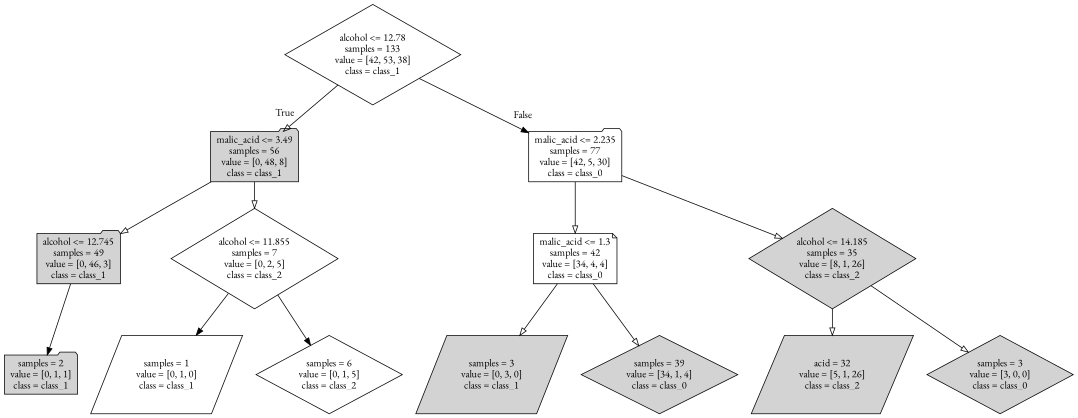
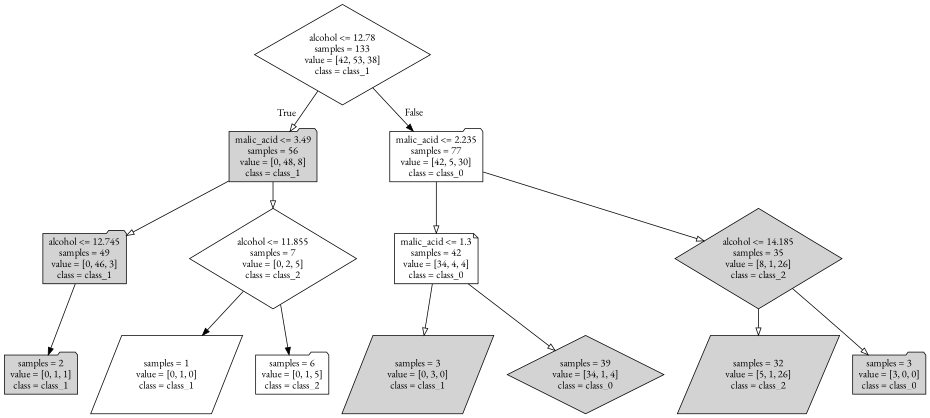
node "samples = 6 value = [0, 1, 5] class = class_2": shape diamond -> folder
node "acid = 32 value = [5, 1, 26] class = class_2": label "acid = 32 value = [5, 1, 26] class = class_2" -> "samples = 32 value = [5, 1, 26] class = class_2"
node "samples = 3 value = [3, 0, 0] class = class_0": shape diamond -> folder
